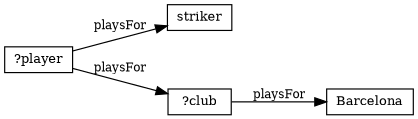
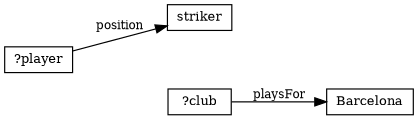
edge "?player" -> "striker": label "playsFor" -> "position"
edge "?player" -> "?club": removed, label "playsFor"
